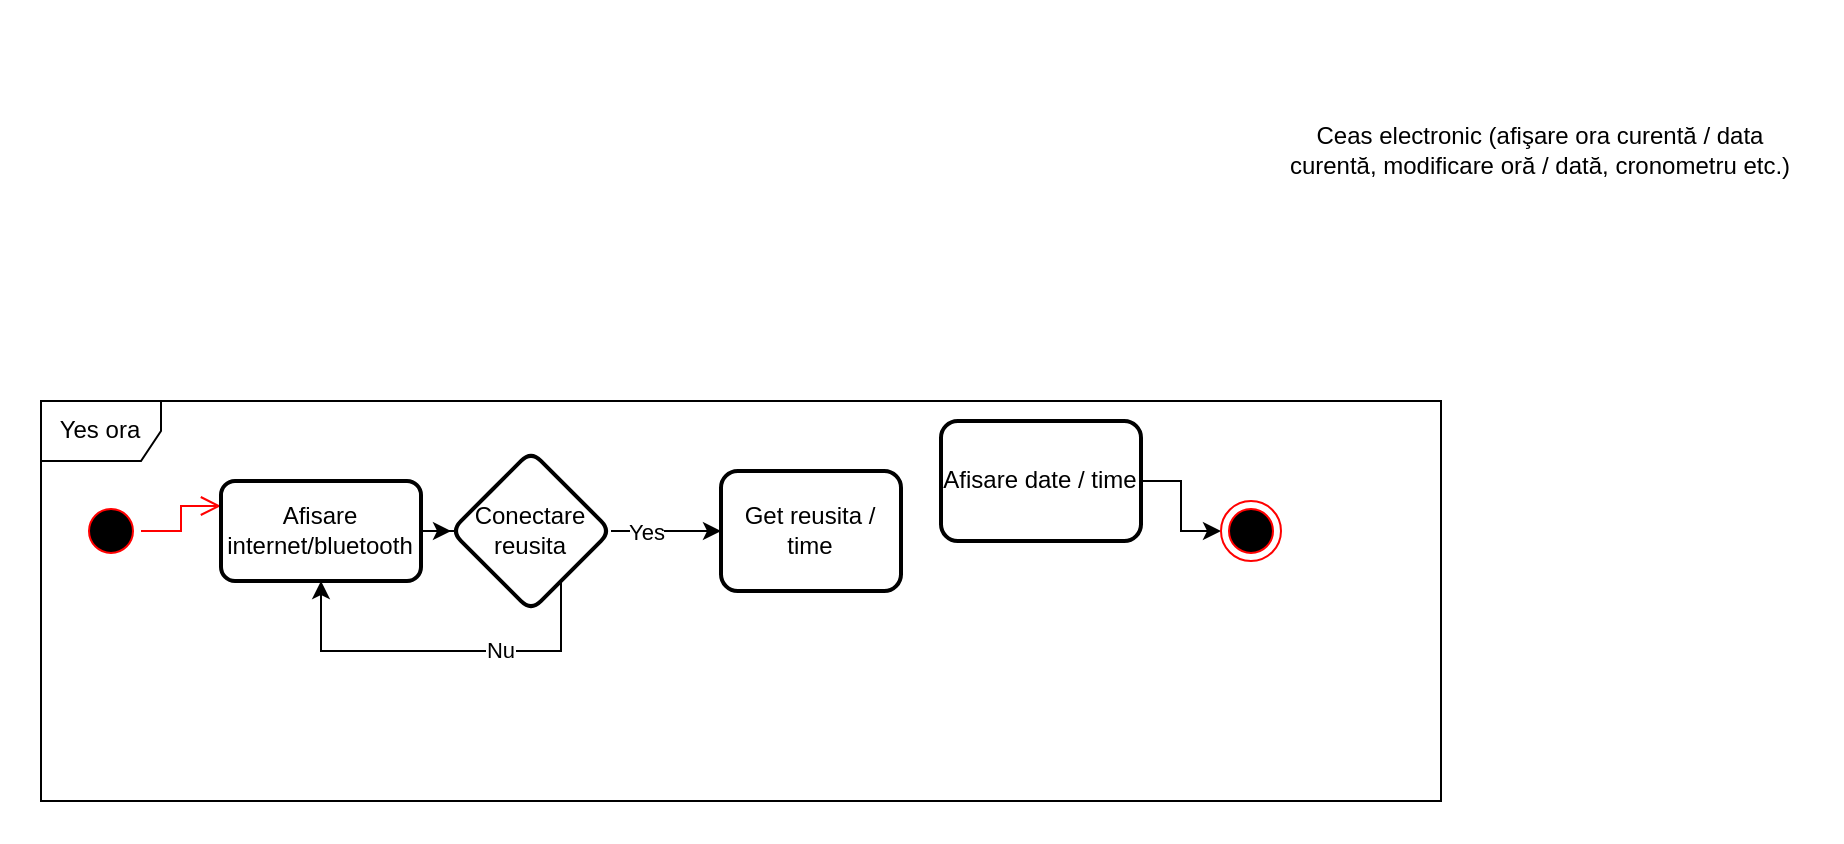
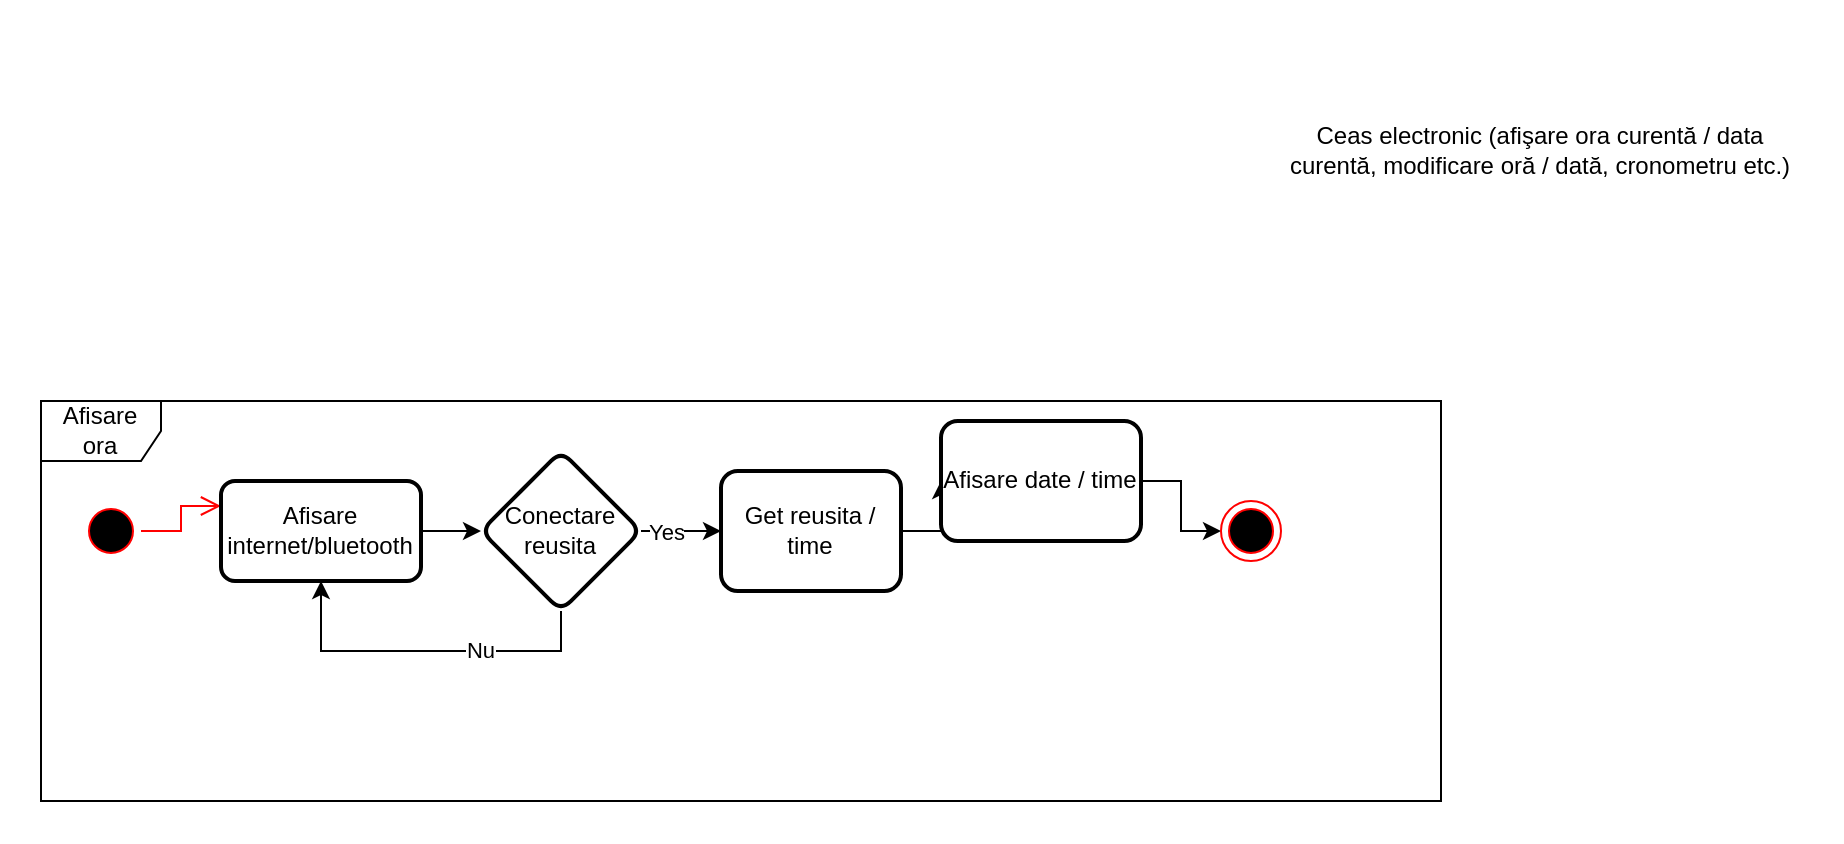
node "Yes ora": label "Yes ora" -> "Afisare ora"
node "Conectare reusita": moved (531, 531) -> (561, 531)
edge "Get reusita / time" -> "Afisare date / time": added
